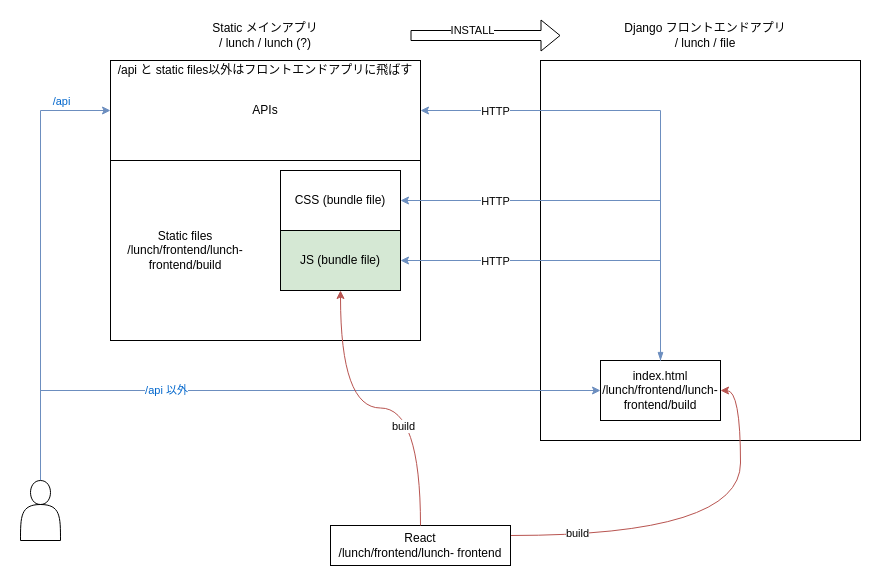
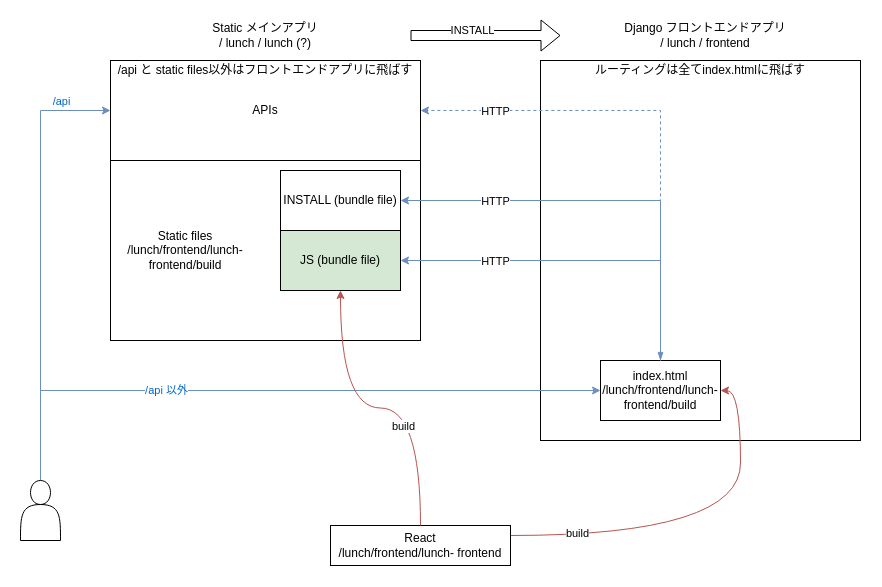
node "Django フロントエンドアプリ / lunch / file": label "Django フロントエンドアプリ / lunch / file" -> "Django フロントエンドアプリ / lunch / frontend"
node "ルーティングは全てindex.htmlに飛ばす": added
edge "APIs" -- "index.html /lunch/frontend/lunch-frontend/build": style solid -> dashed
node "CSS (bundle file)": label "CSS (bundle file)" -> "INSTALL (bundle file)"
